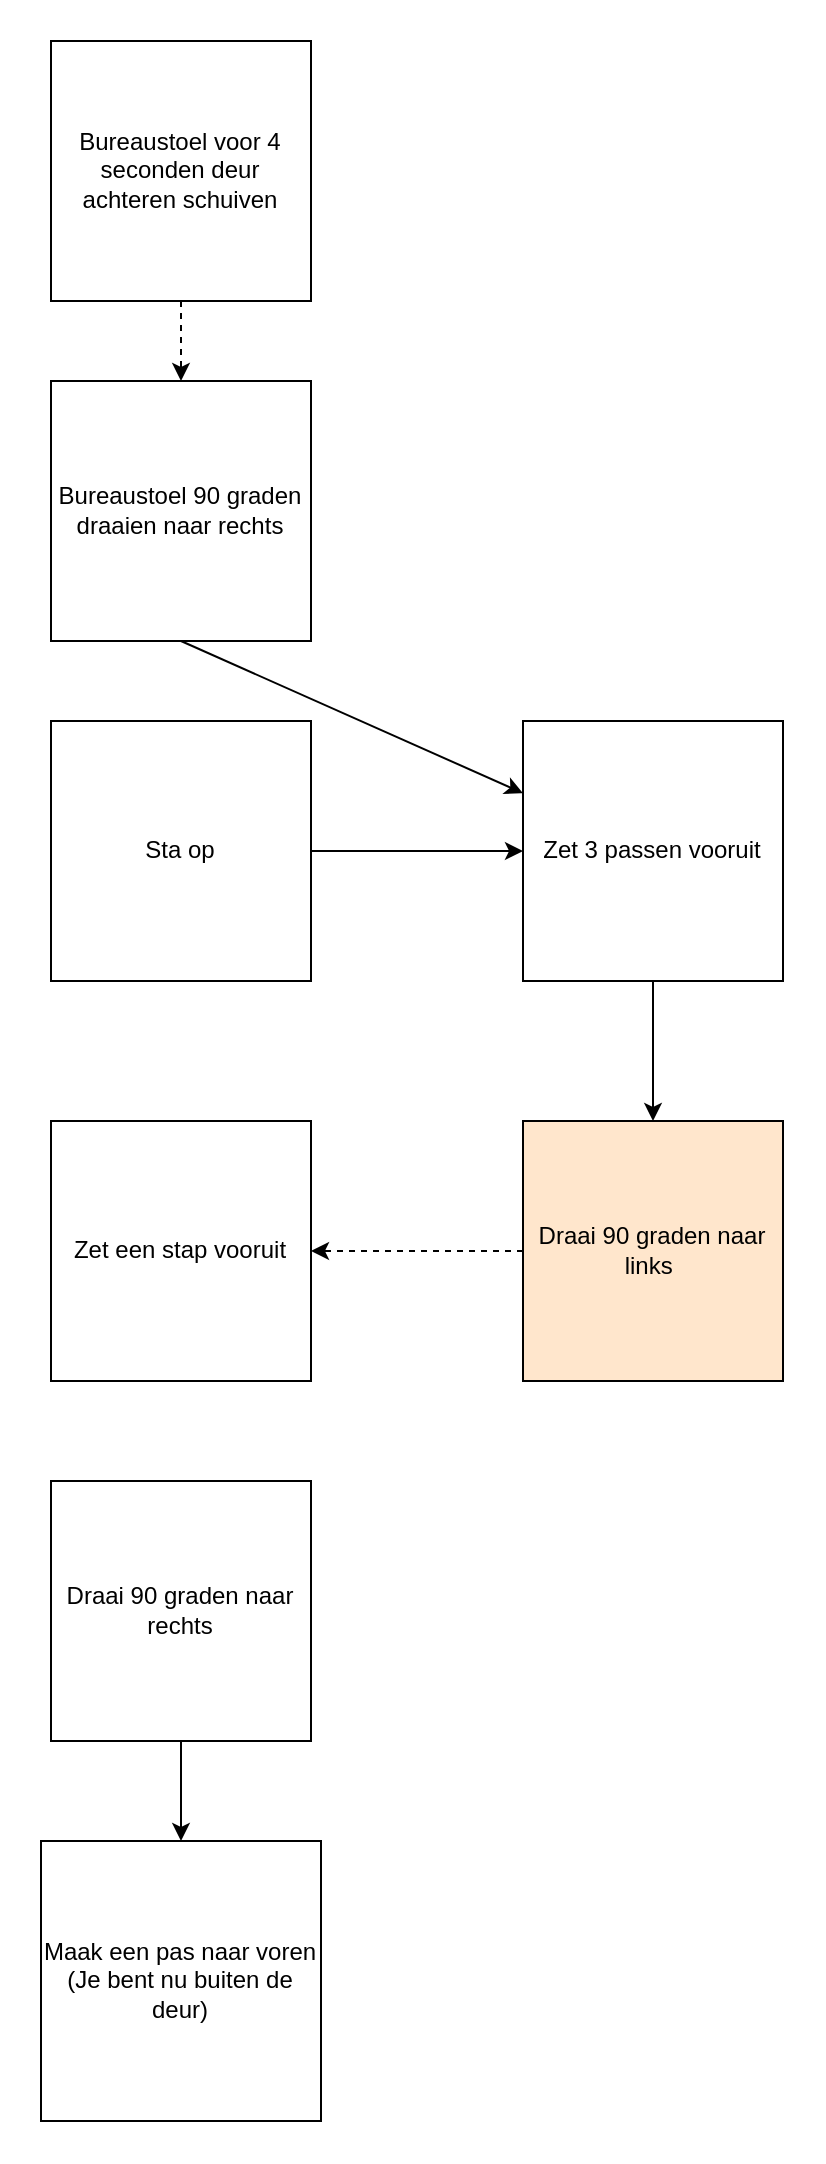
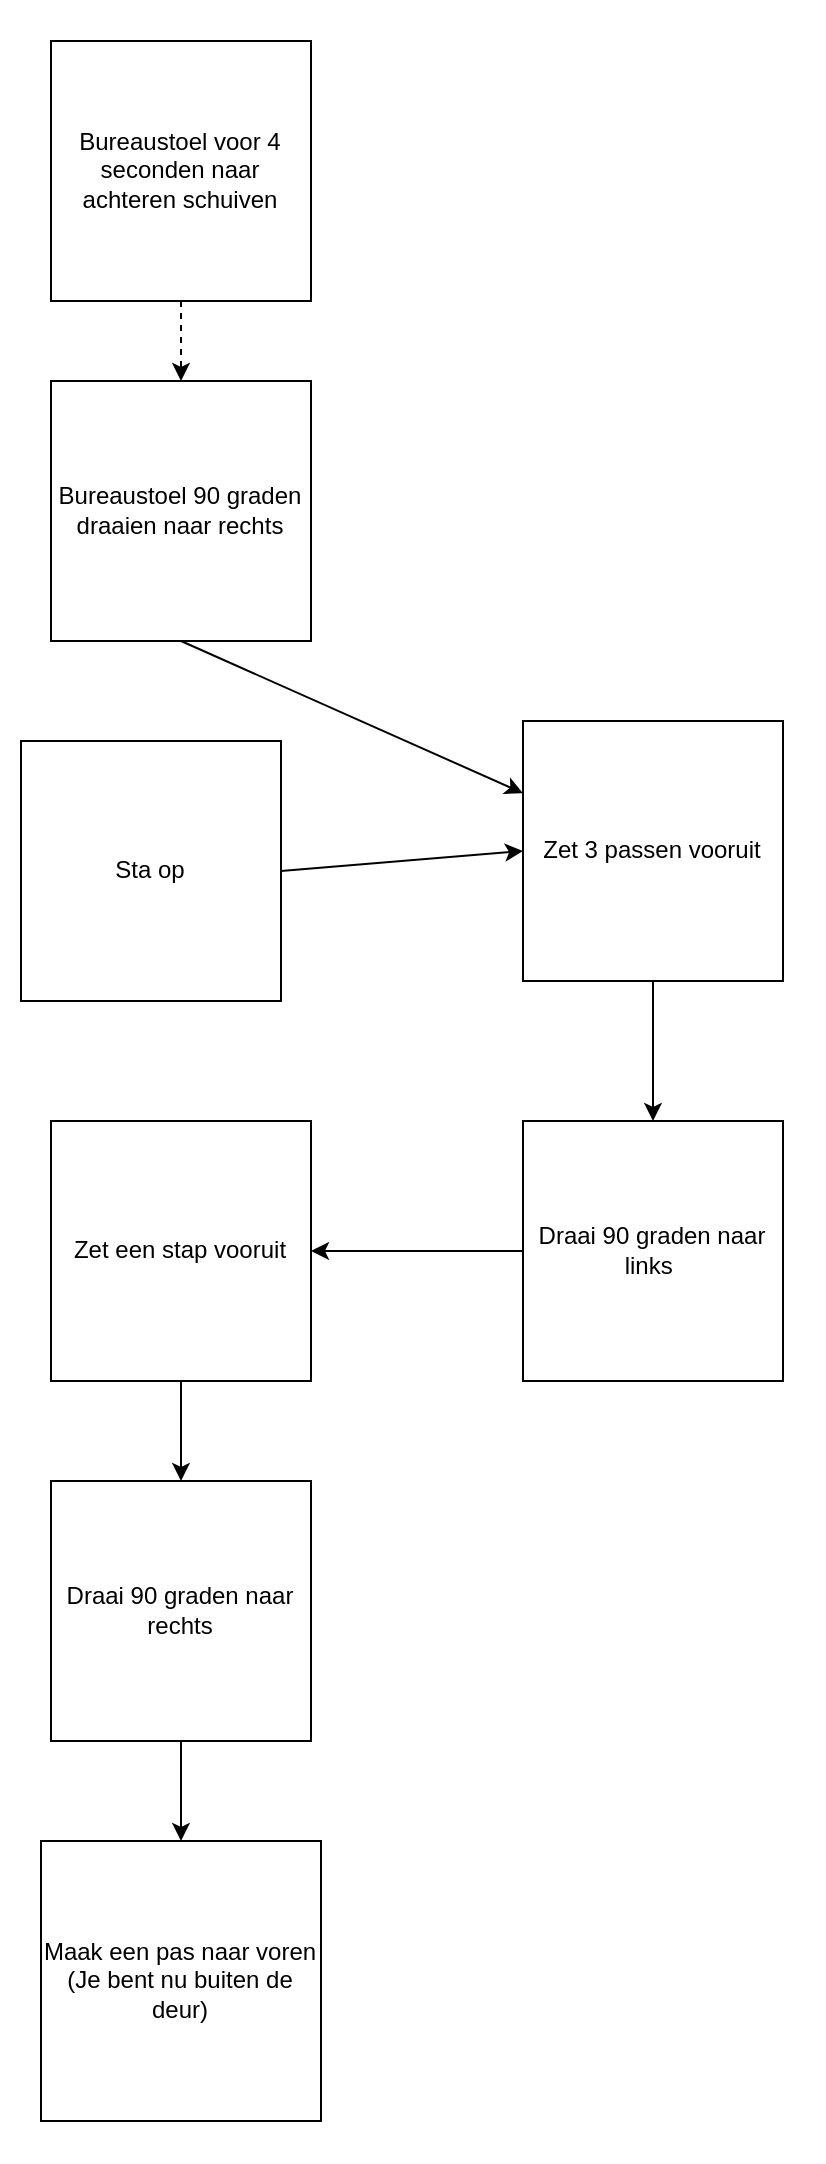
node "Bureaustoel voor 4 seconden deur achteren schuiven": label "Bureaustoel voor 4 seconden deur achteren schuiven" -> "Bureaustoel voor 4 seconden naar achteren schuiven"
node "Sta op": moved (181, 851) -> (151, 871)
edge "Draai 90 graden naar links" -> "Zet een stap vooruit": style dashed -> solid
node "Draai 90 graden naar links": fillcolor #ffe6cc -> #ffffff
edge "Zet een stap vooruit" -> "Draai 90 graden naar rechts": added
